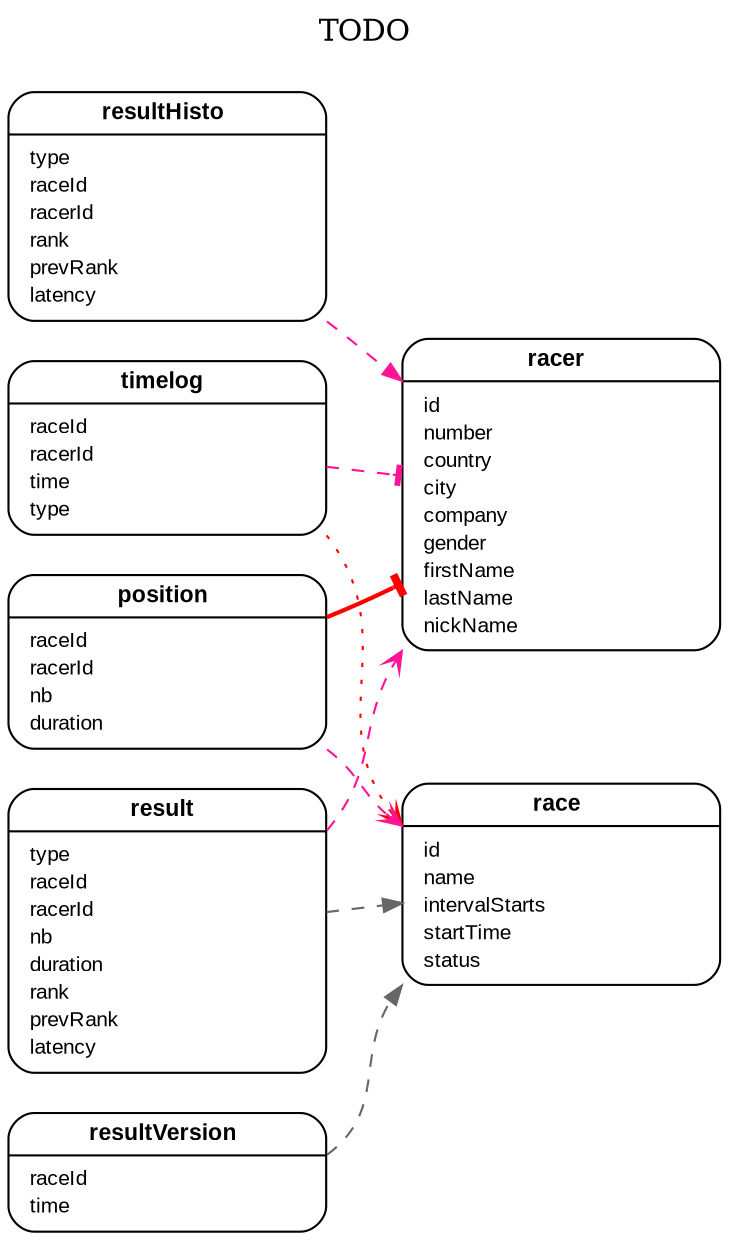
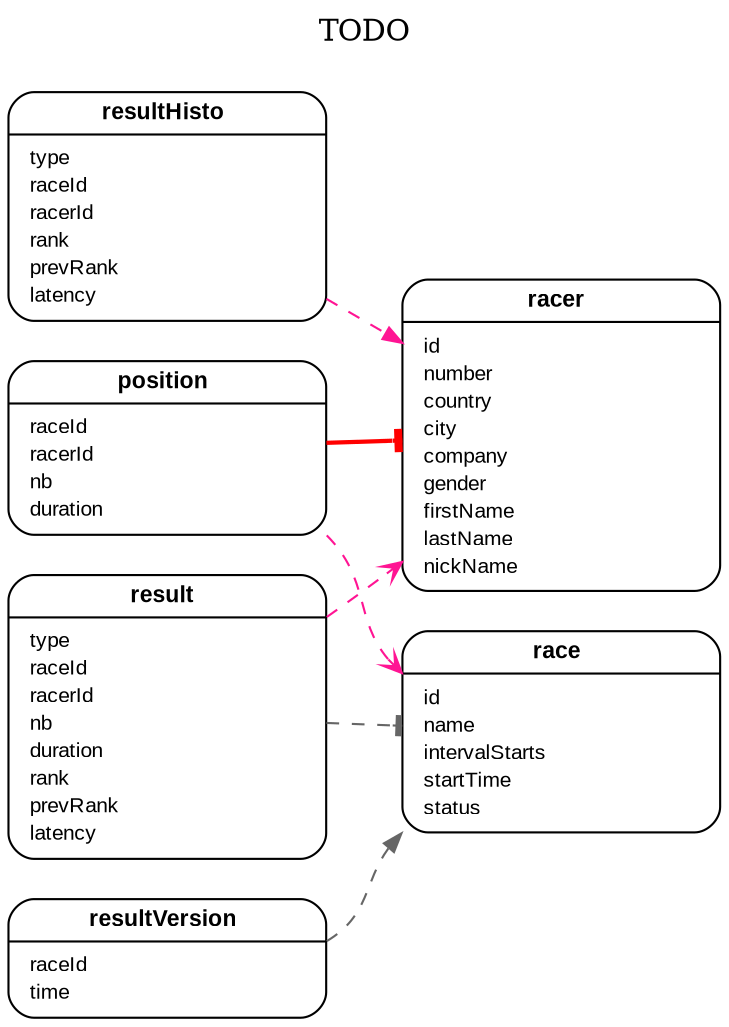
node "timelog": removed
edge "result" -> "race": arrowhead normal -> tee
